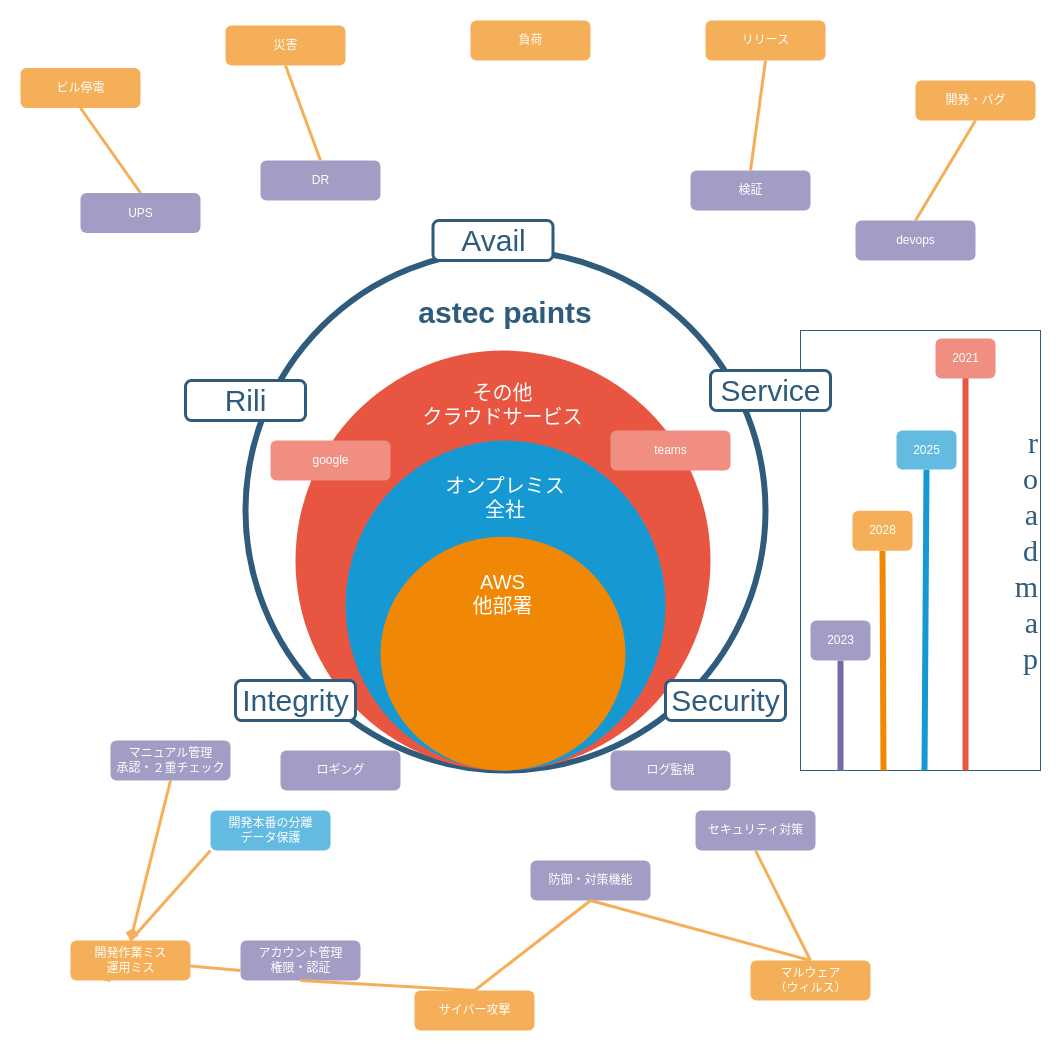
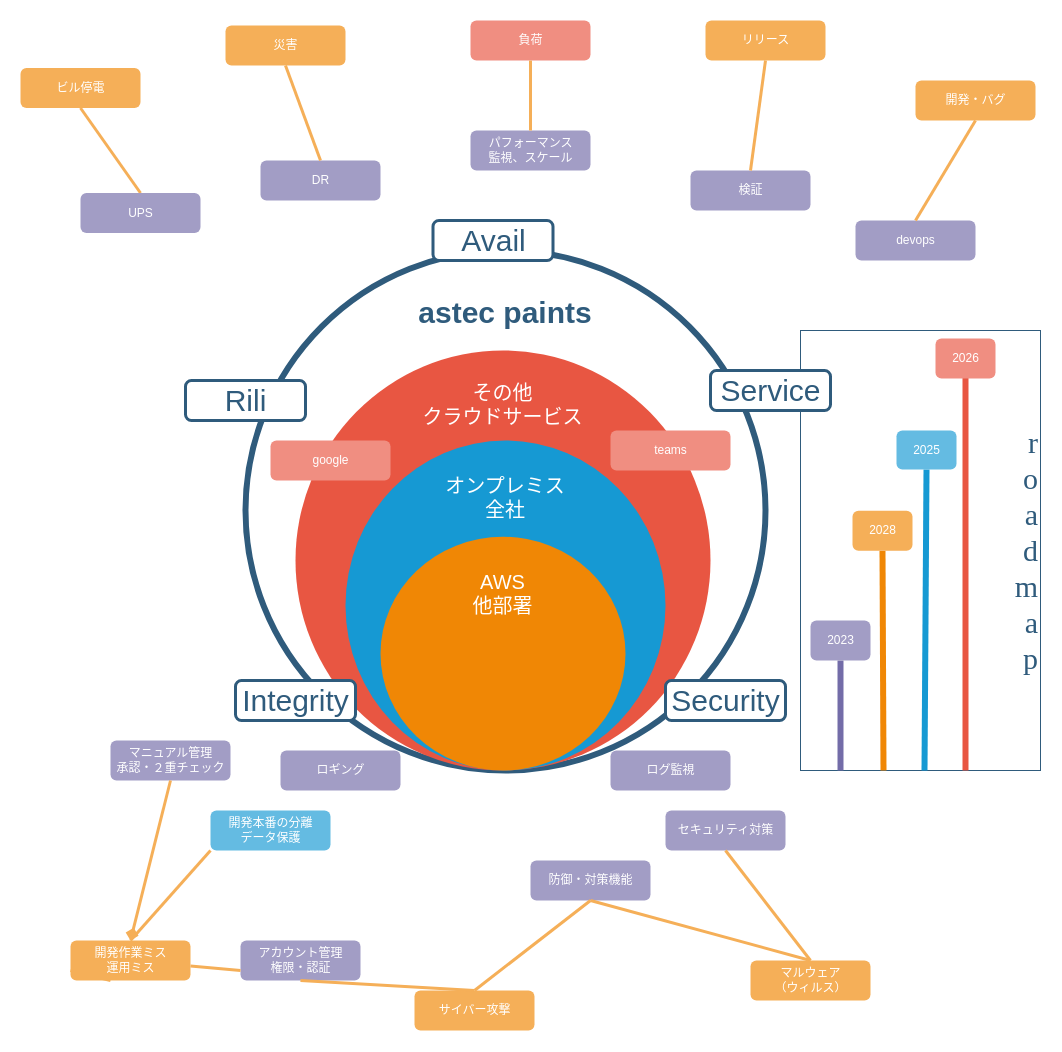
node "負荷": fillcolor #f5af58 -> #f08e81
edge "負荷" -- "パフォーマンス 監視、スケール": added
node "パフォーマンス 監視、スケール": added
node "2021": label "2021" -> "2026"
node "セキュリティ対策": moved (756, 831) -> (726, 831)
